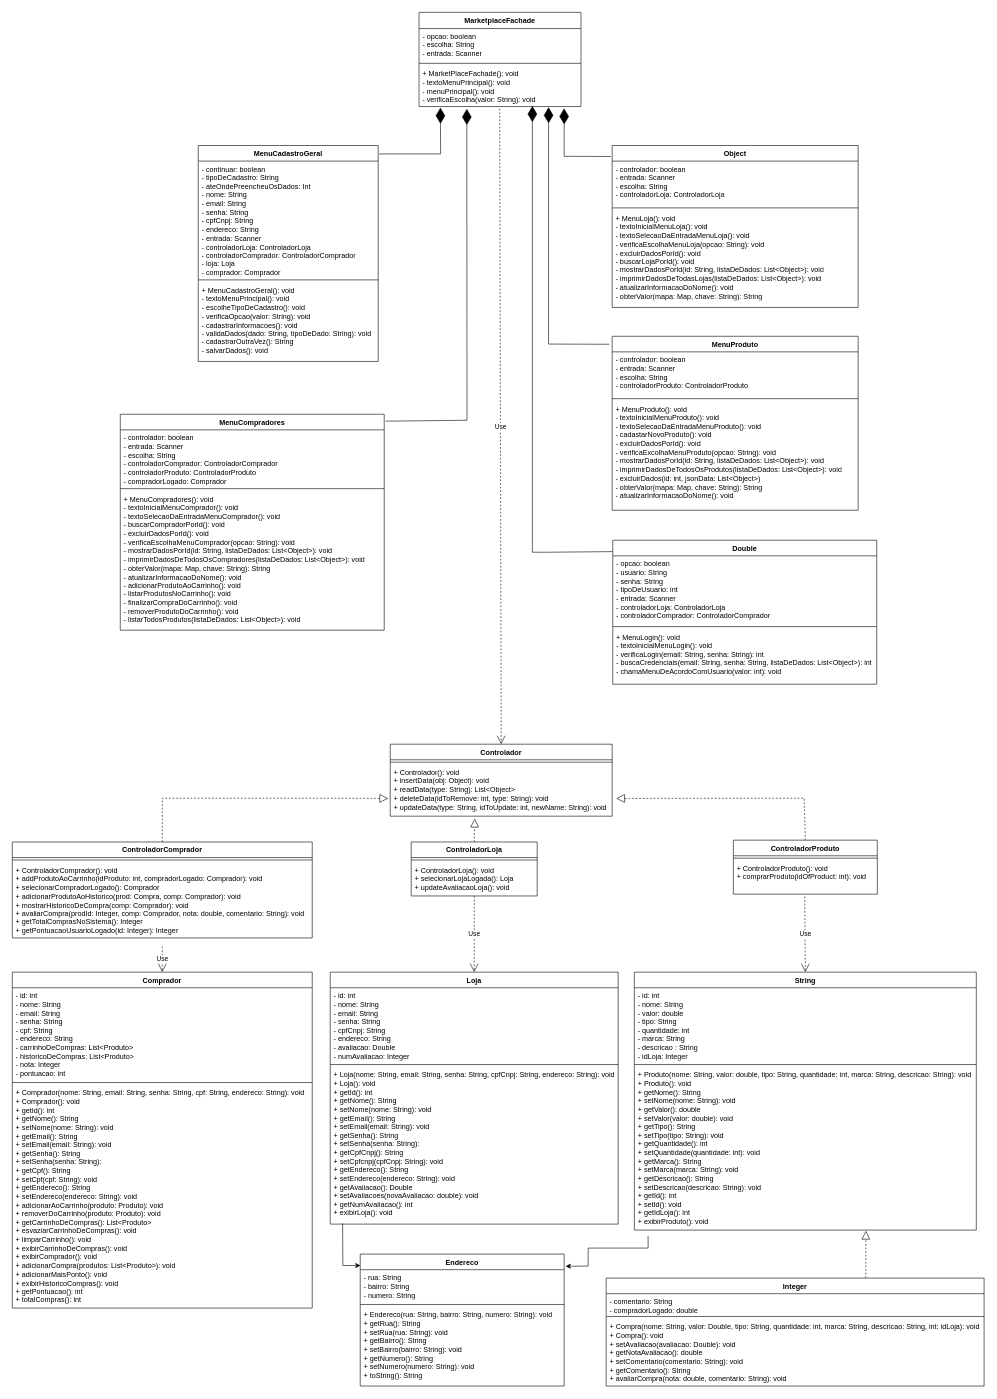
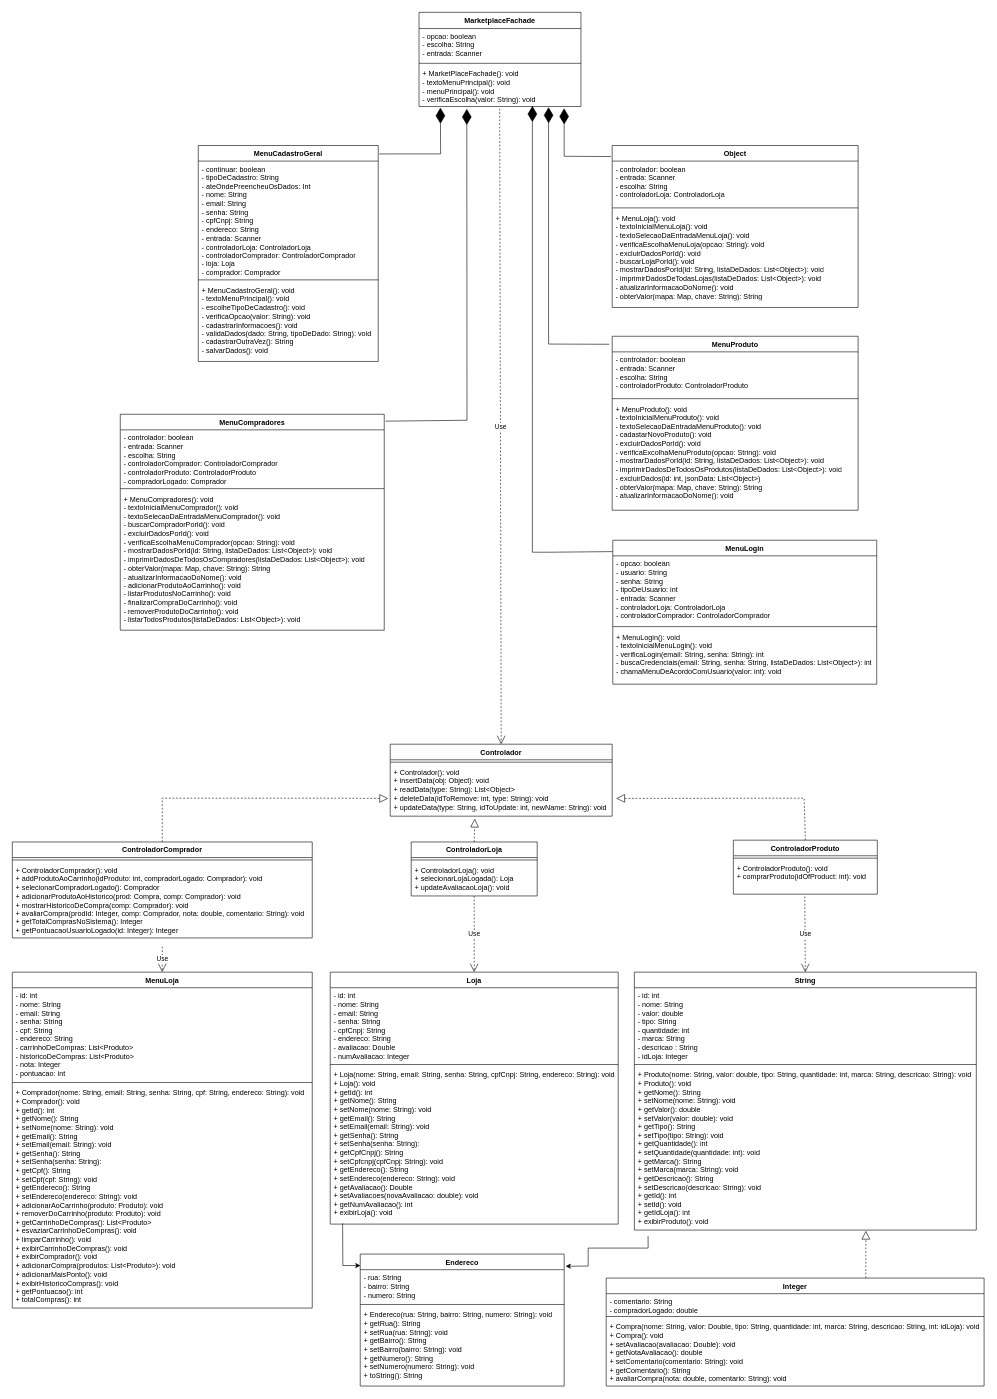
node "Double": label "Double" -> "MenuLogin"
node "Comprador": label "Comprador" -> "MenuLoja"
